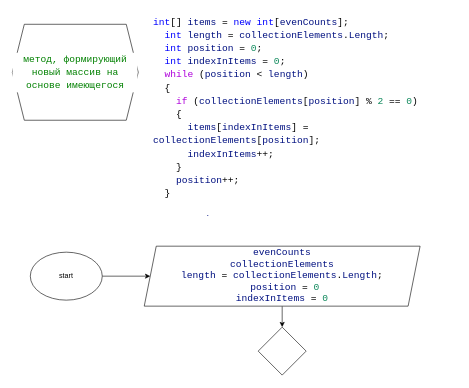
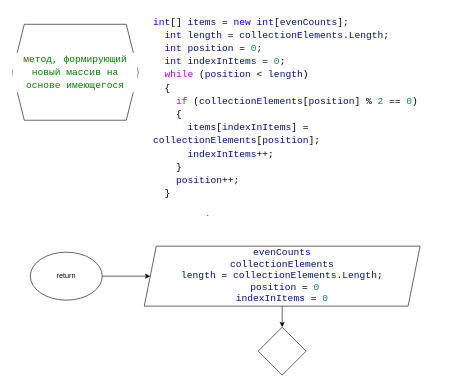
node "start": label "start" -> "return"
